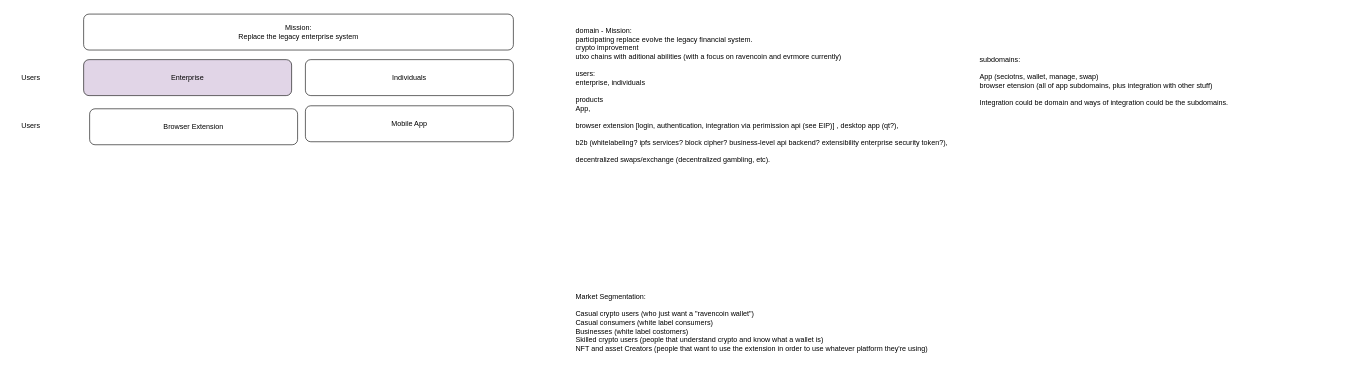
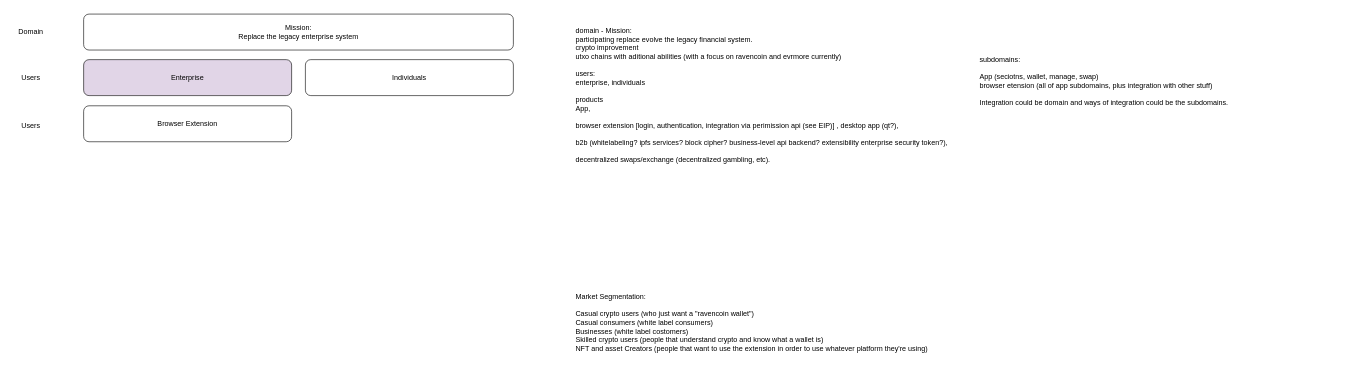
node "Domain": added
node "Mobile App": removed
node "Browser Extension": moved (193, 127) -> (187, 124)
